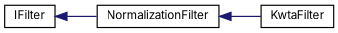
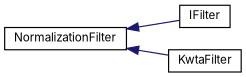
edge "NormalizationFilter" -> "IFilter": reversed
